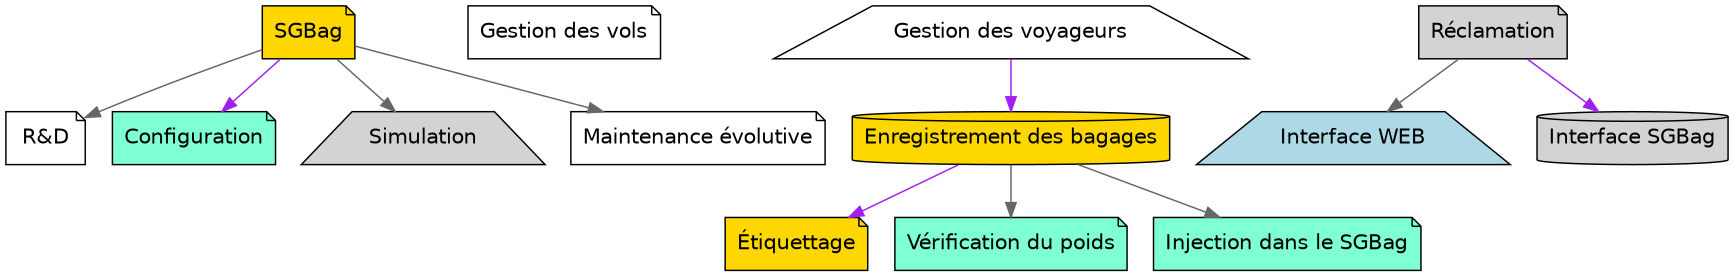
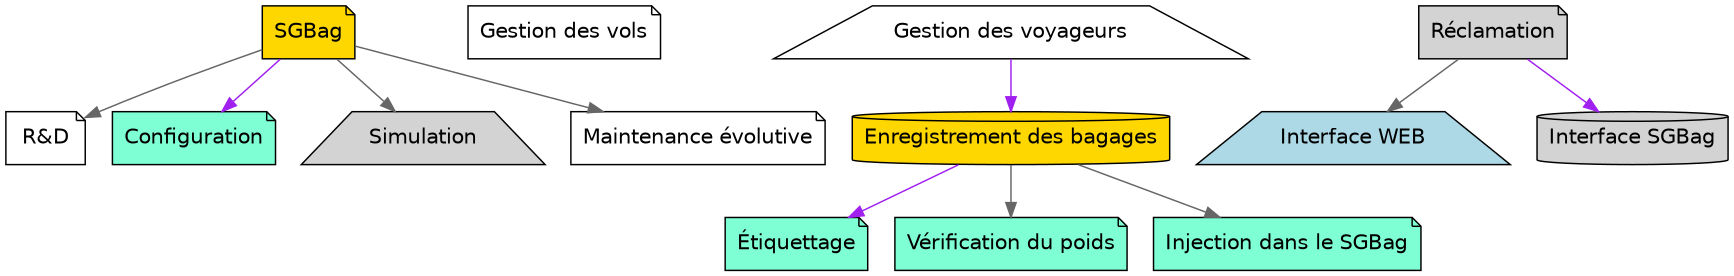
node "Étiquettage": fillcolor gold -> aquamarine
